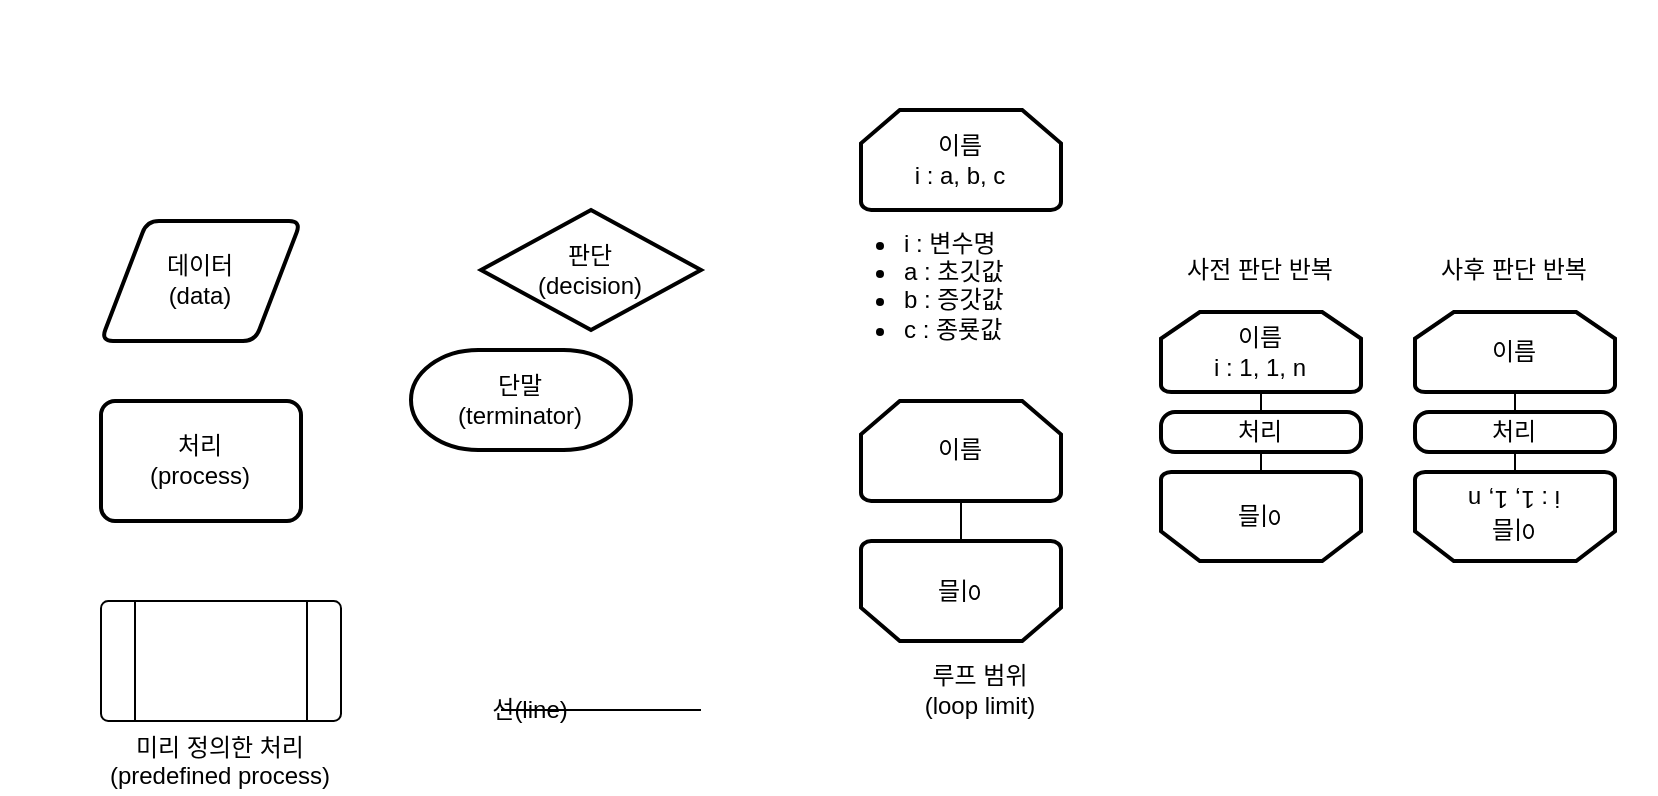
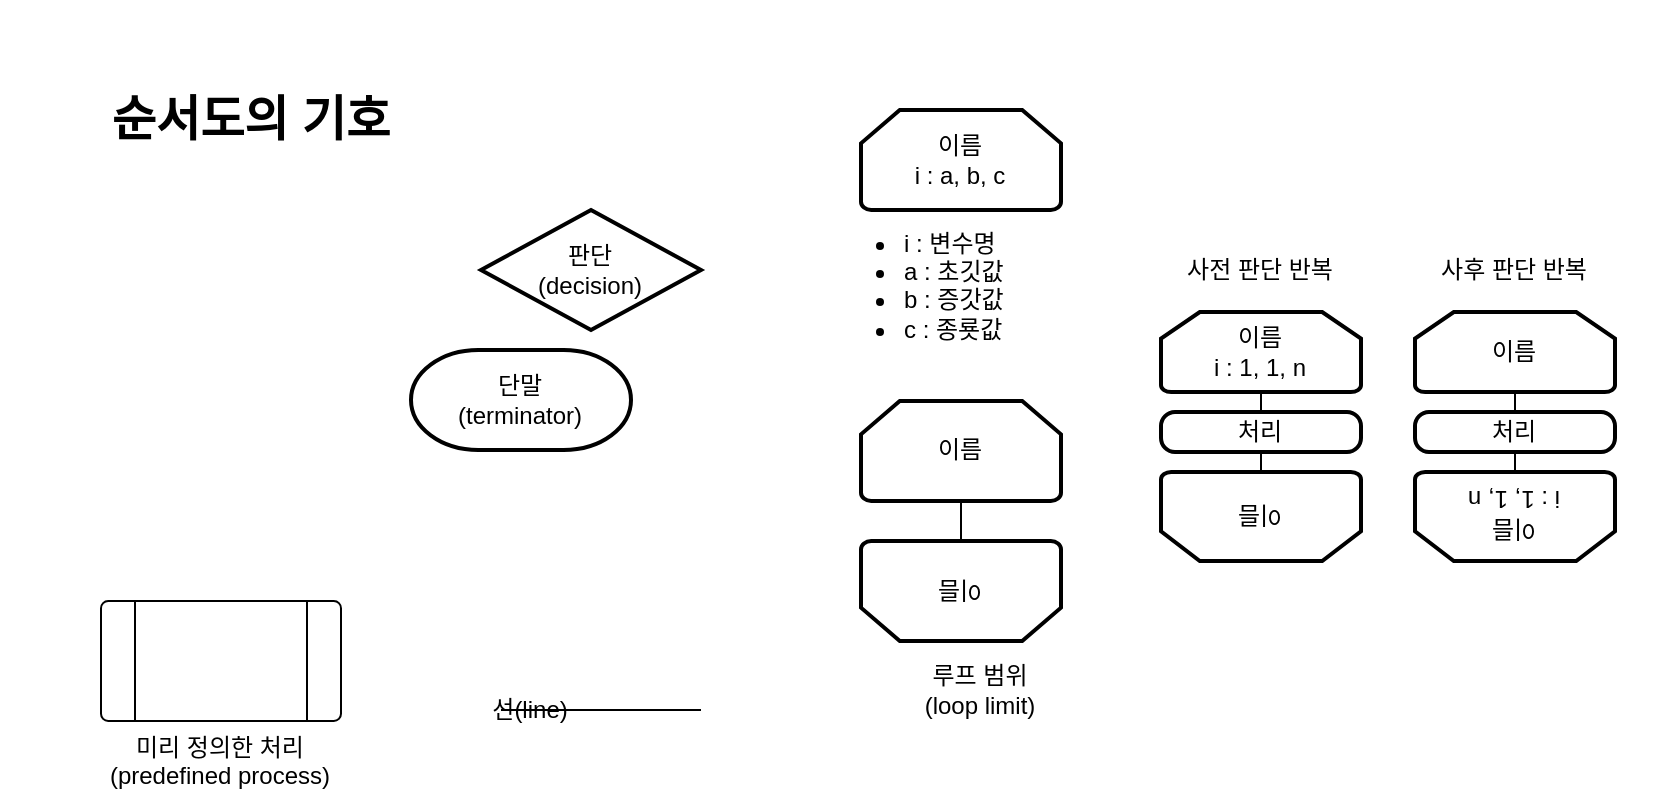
node "순서도의 기호": added
node "데이터 (data)": removed
node "처리 (process)": removed
